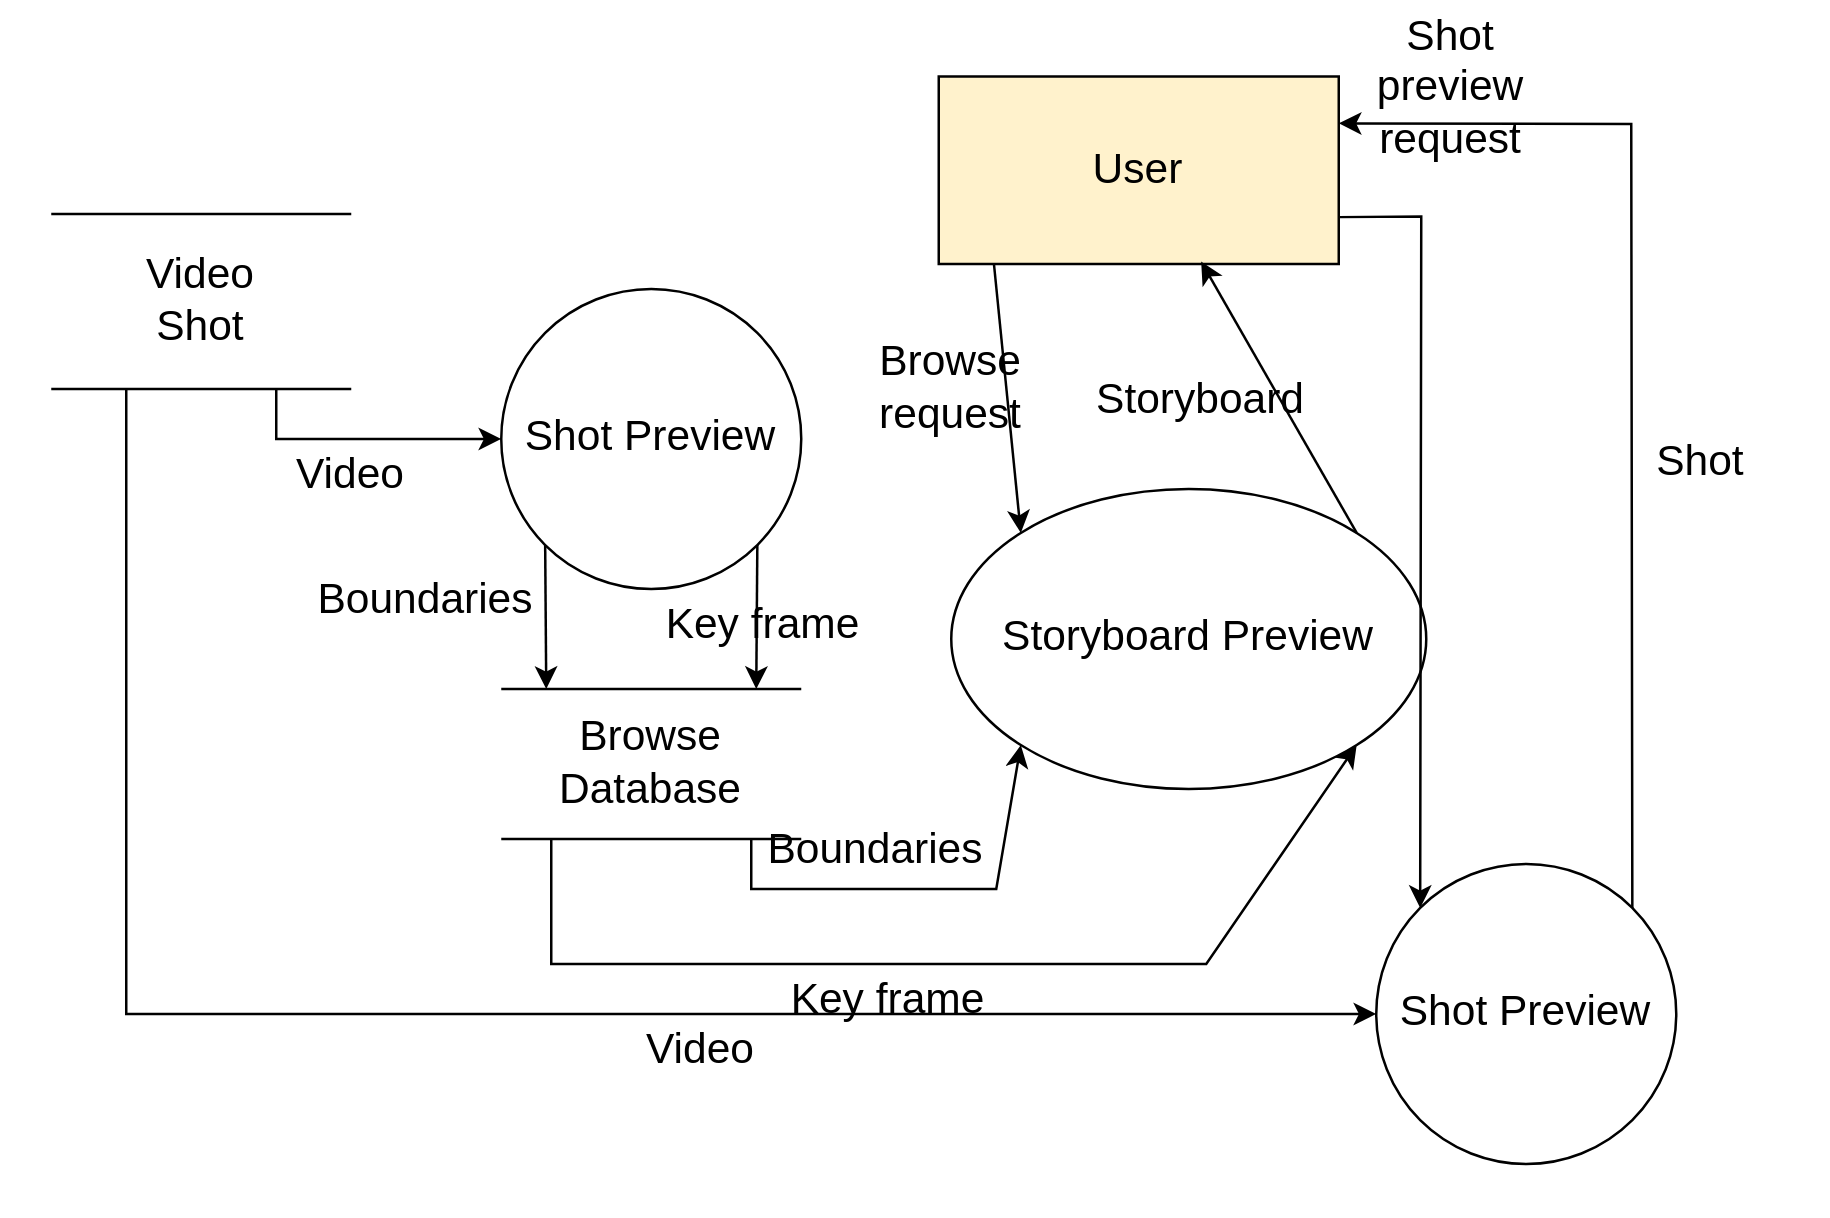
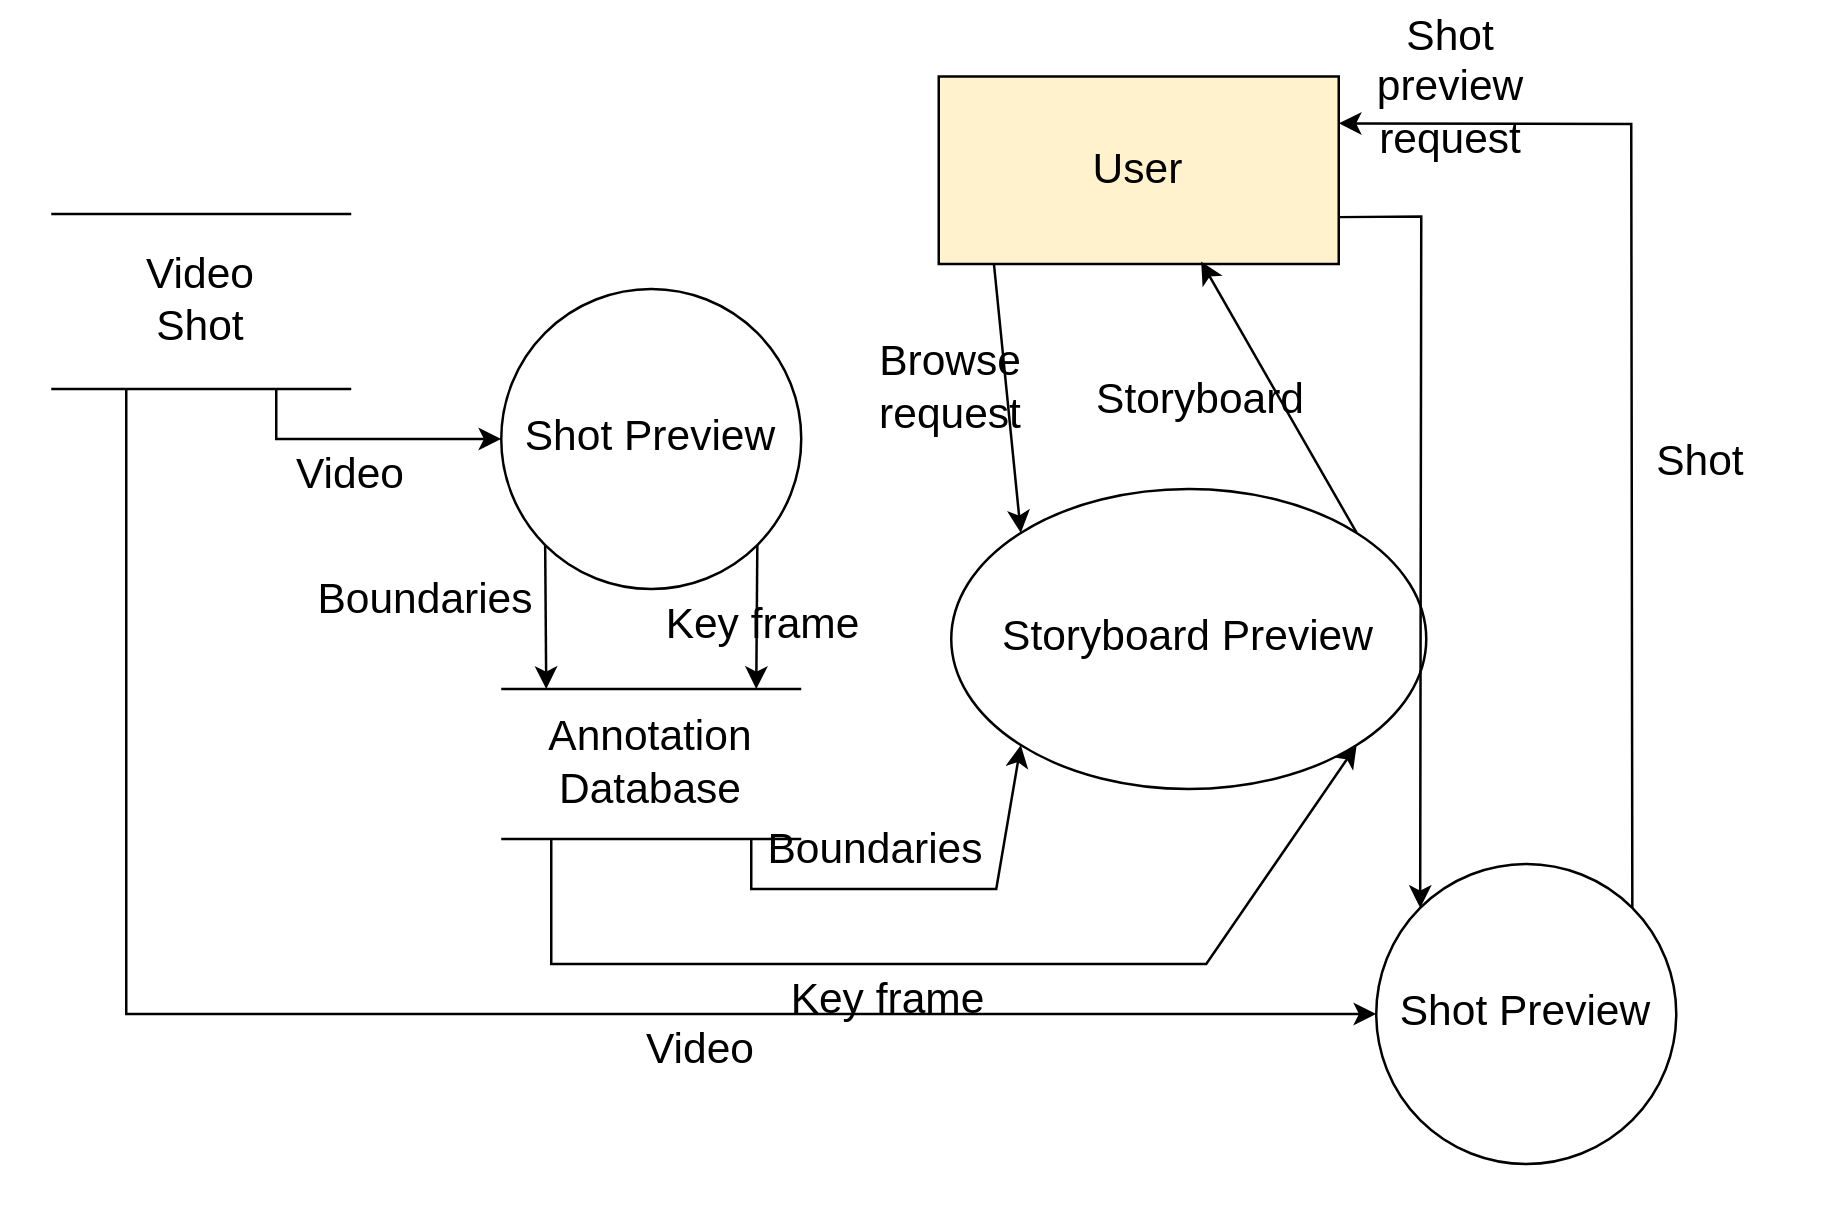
node "Browse Database": label "Browse Database" -> "Annotation Database"
